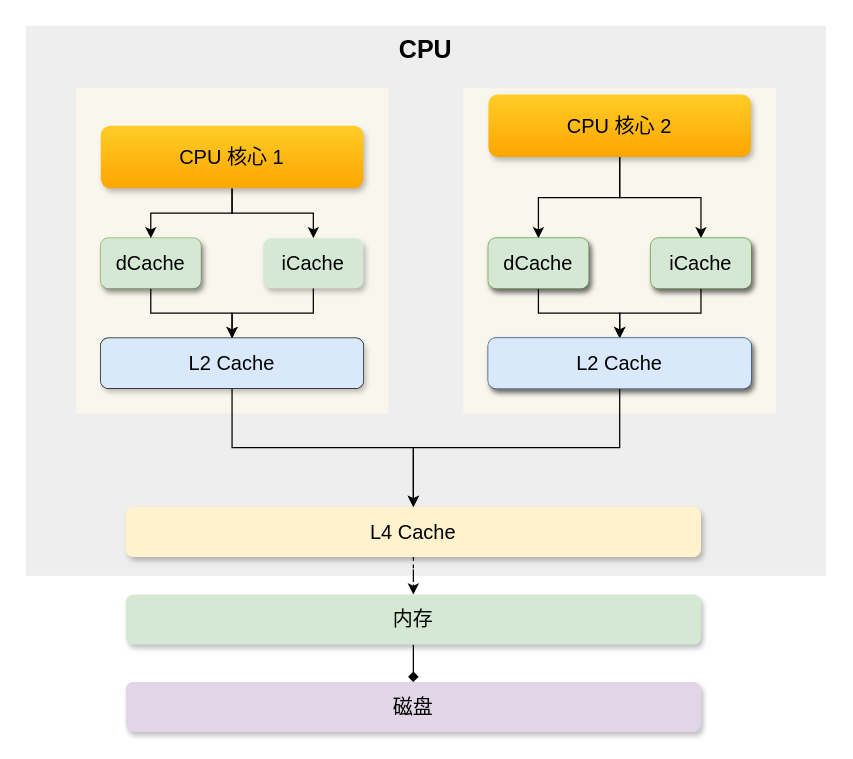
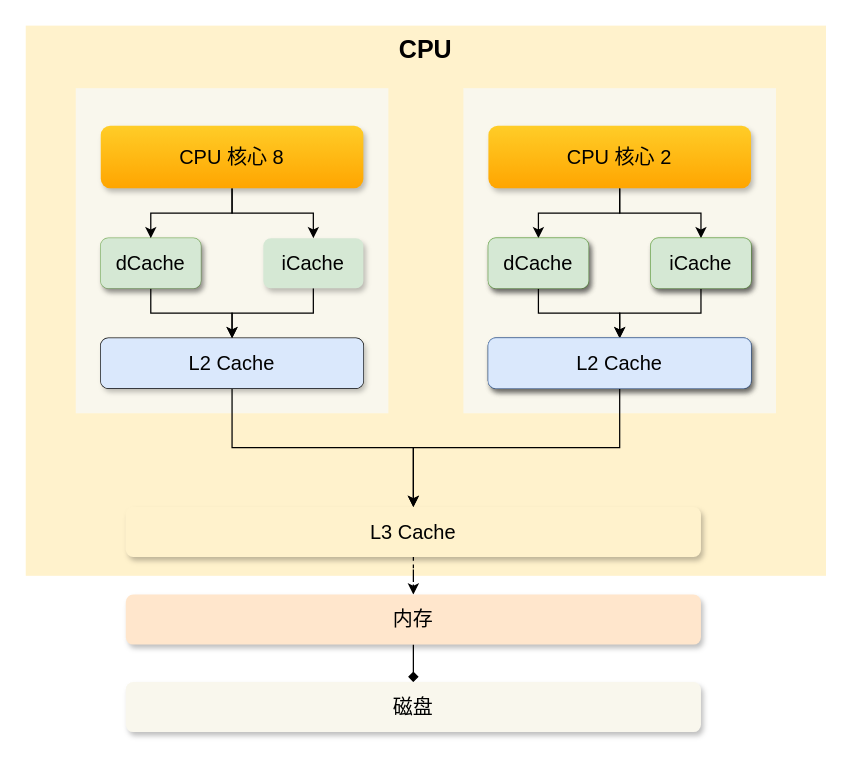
node "CPU 核心 2": moved (619, 126) -> (619, 157)
node "CPU 核心 1": label "CPU 核心 1" -> "CPU 核心 8"
node "CPU": fillcolor #eeeeee -> #fff2cc
node "L4 Cache": label "L4 Cache" -> "L3 Cache"
node "内存": fillcolor #d5e8d4 -> #ffe6cc
node "磁盘": fillcolor #e1d5e7 -> #f9f7ed
